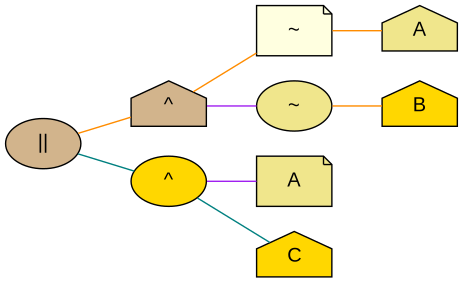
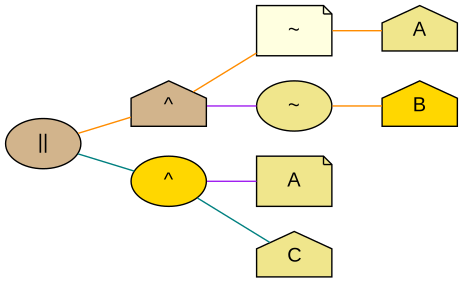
node "C": fillcolor gold -> khaki
